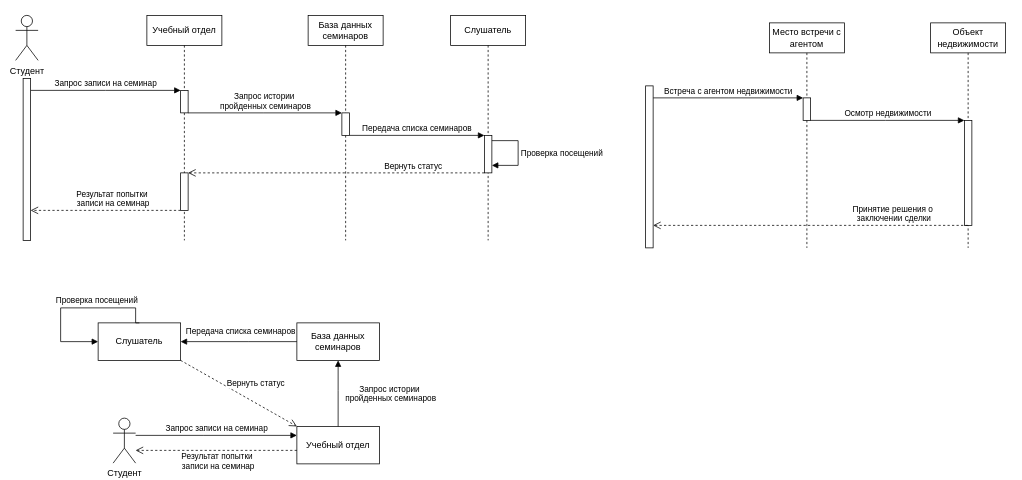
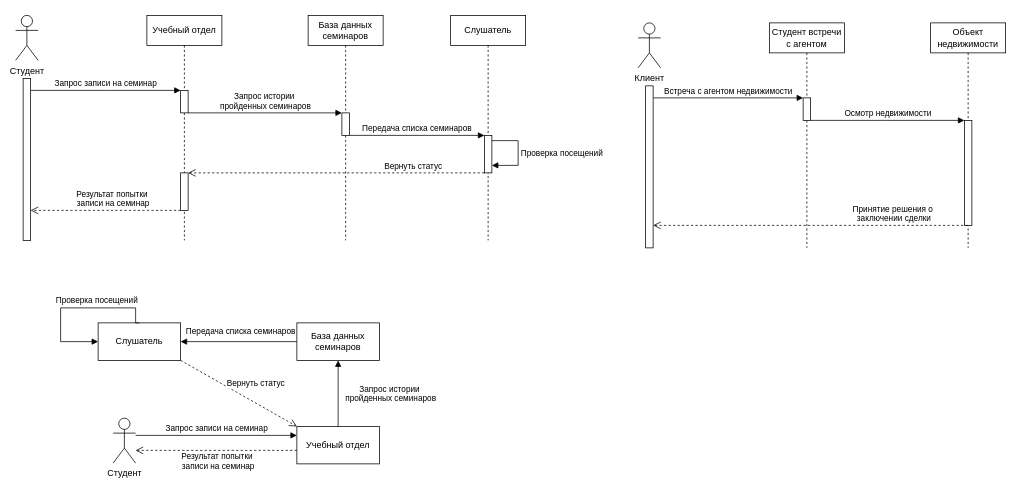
node "Место встречи с агентом": label "Место встречи с агентом" -> "Студент встречи с агентом"
node "Клиент": added
